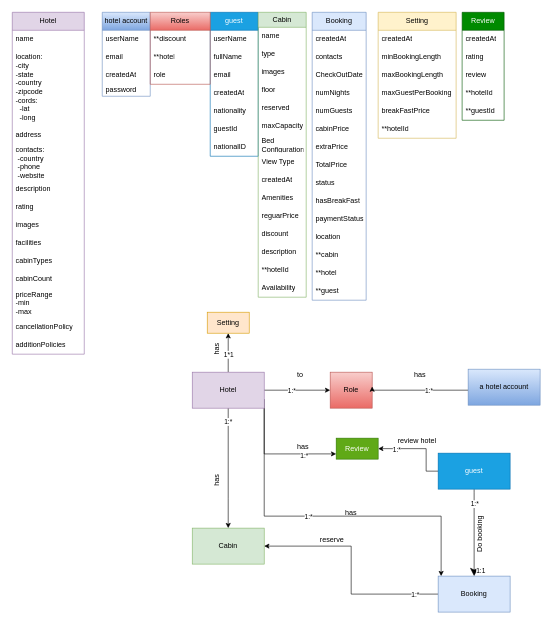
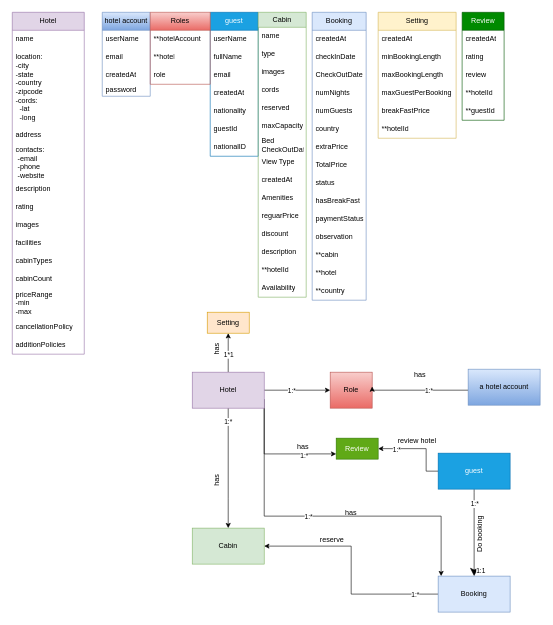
node "**discount": label "**discount" -> "**hotelAccount"
node "contacts": label "contacts" -> "checkInDate"
node "floor": label "floor" -> "cords"
node "cabinPrice": label "cabinPrice" -> "country"
node "Bed Configuration": label "Bed Configuration" -> "Bed CheckOutDate"
node "contacts: -country -phone -website": label "contacts: -country -phone -website" -> "contacts: -email -phone -website"
node "location": label "location" -> "observation"
node "**guest": label "**guest" -> "**country"
node "to": removed
